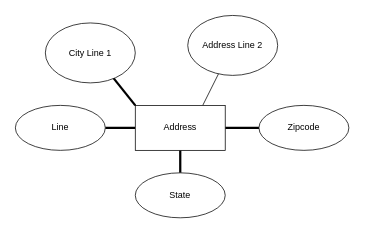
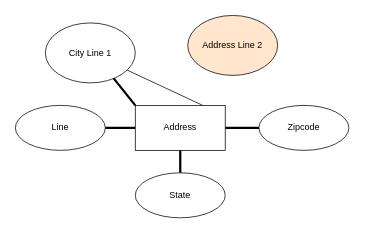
node "Address Line 2": fillcolor #ffffff -> #ffe6cc
edge "Address Line 2" -- "Address": now "City Line 1" -- "Address"
